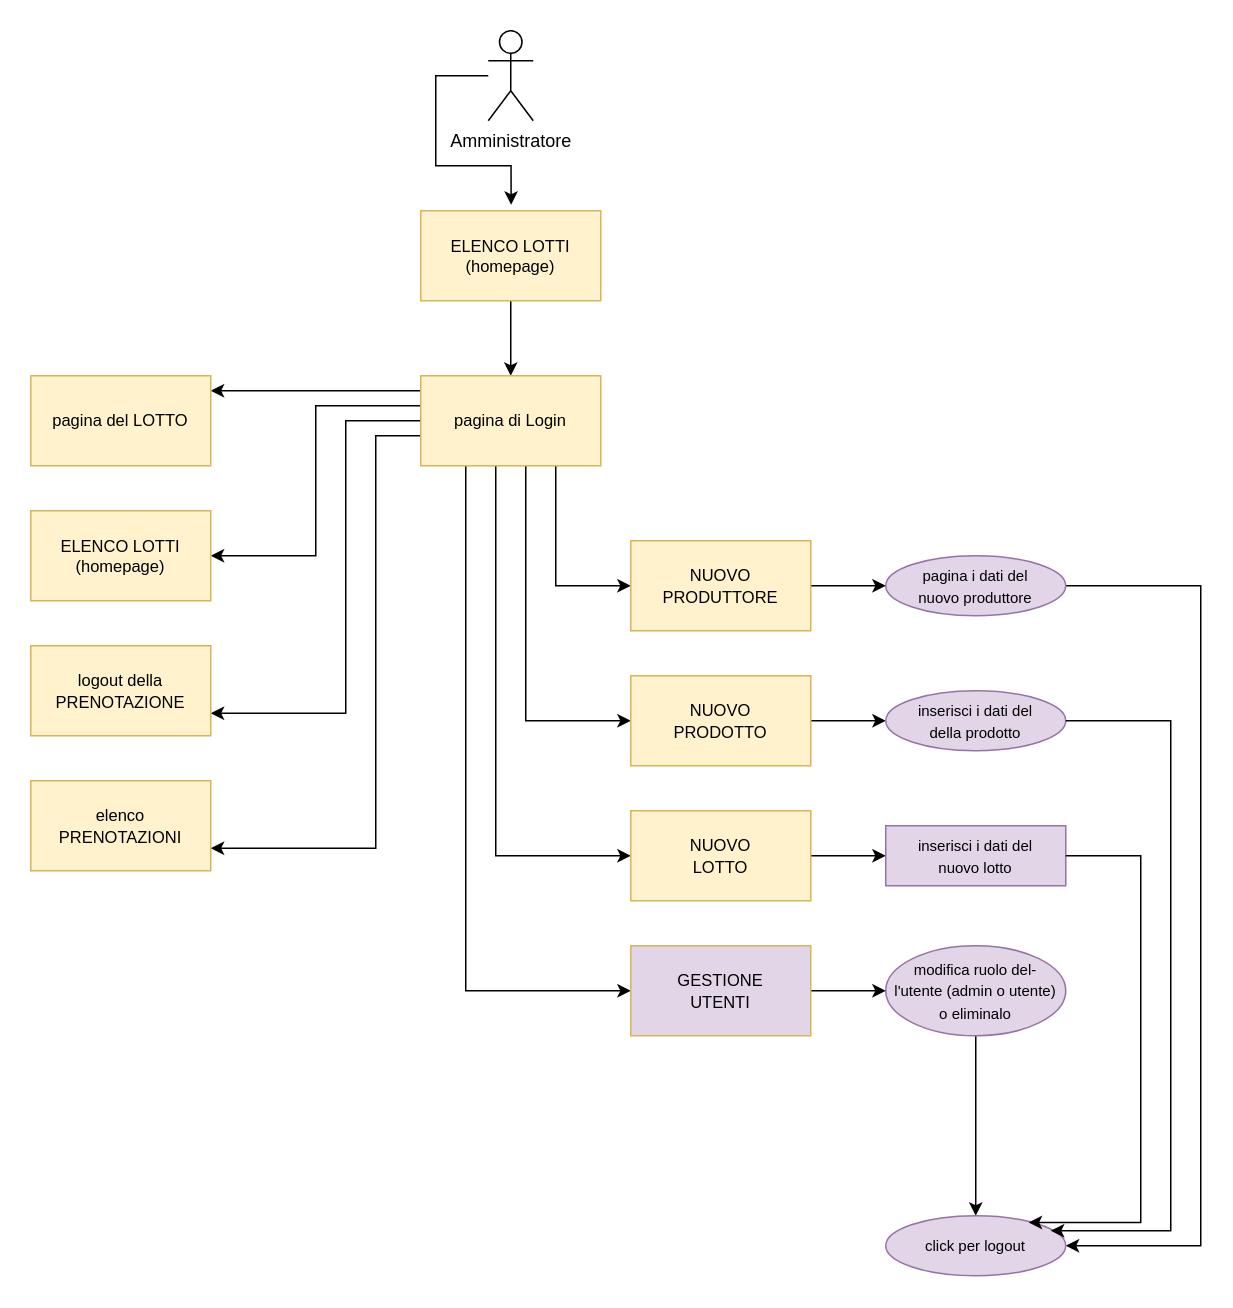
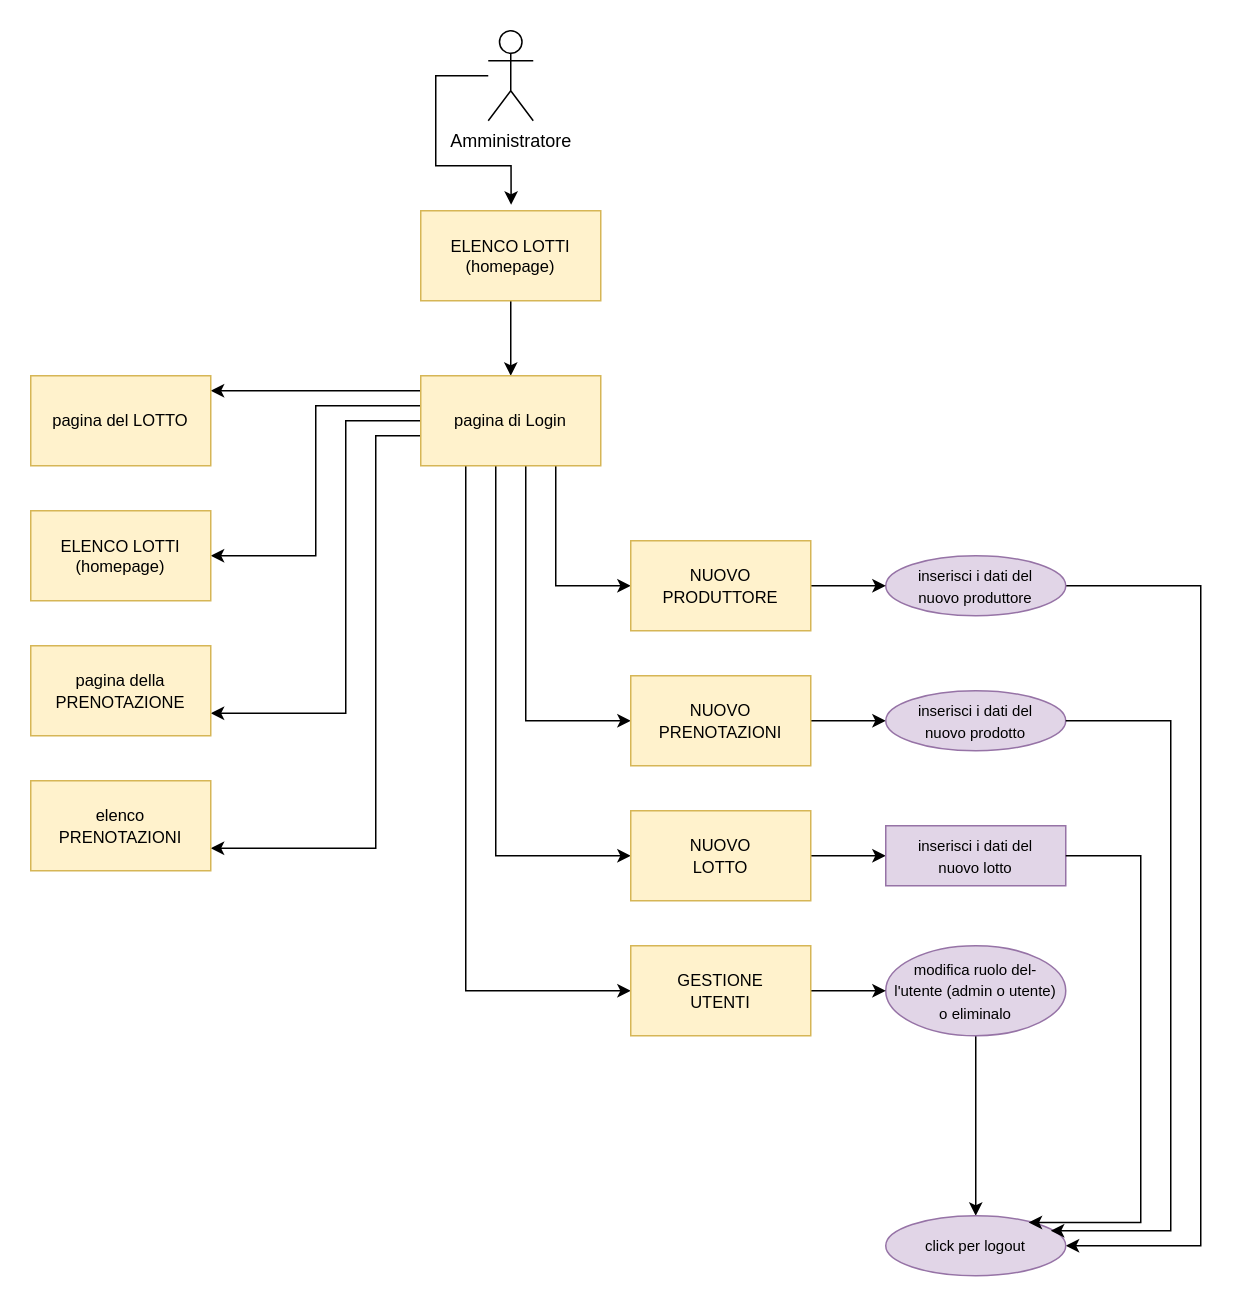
node "pagina i dati del nuovo produttore": label "pagina i dati del nuovo produttore" -> "inserisci i dati del nuovo produttore"
node "logout della PRENOTAZIONE": label "logout della PRENOTAZIONE" -> "pagina della PRENOTAZIONE"
node "NUOVO PRODOTTO": label "NUOVO PRODOTTO" -> "NUOVO PRENOTAZIONI"
node "inserisci i dati del della prodotto": label "inserisci i dati del della prodotto" -> "inserisci i dati del nuovo prodotto"
node "GESTIONE UTENTI": fillcolor #e1d5e7 -> #fff2cc
